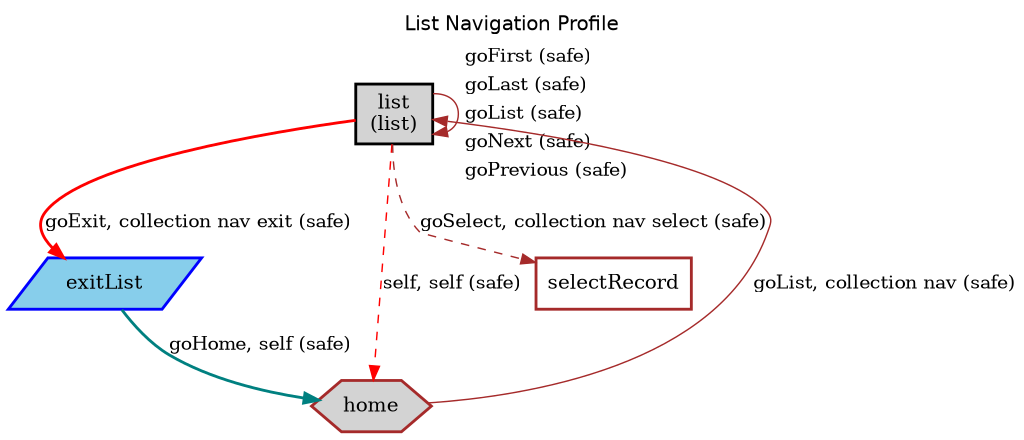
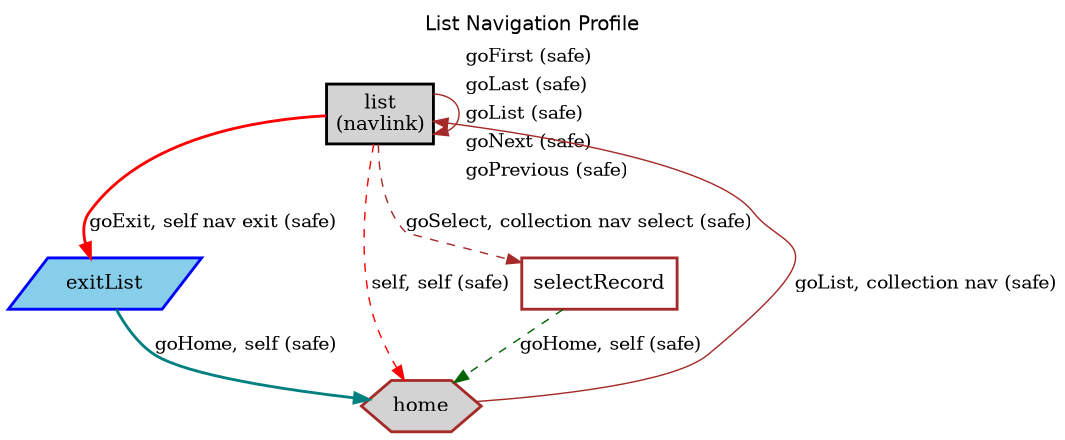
node "list": text "(list)" -> "(navlink)"
edge "list" -> "exitList": label "goExit, collection nav exit (safe)" -> "goExit, self nav exit (safe)"
edge "selectRecord" -> "home": added, label "goHome, self (safe)"
